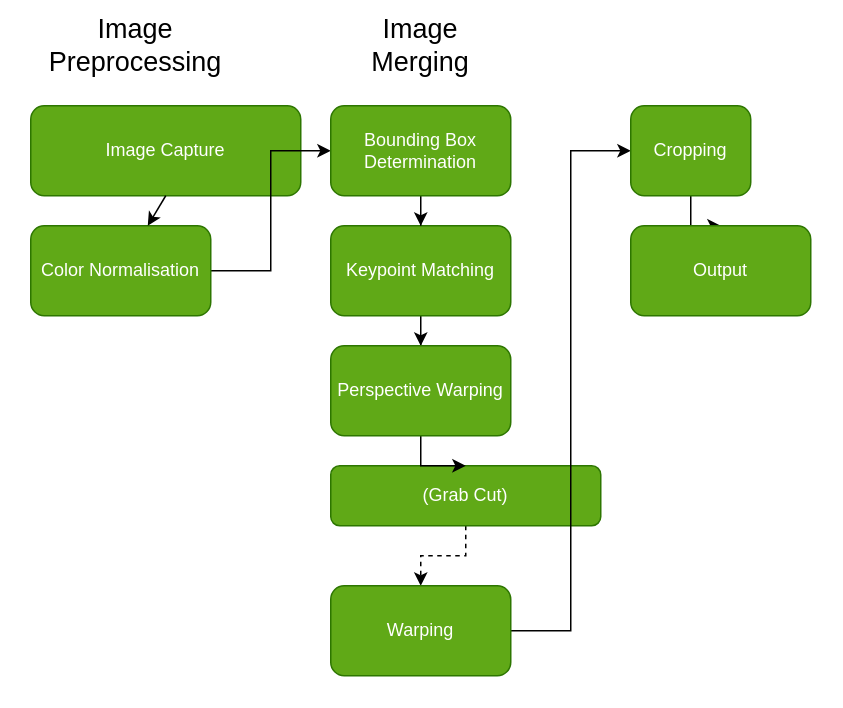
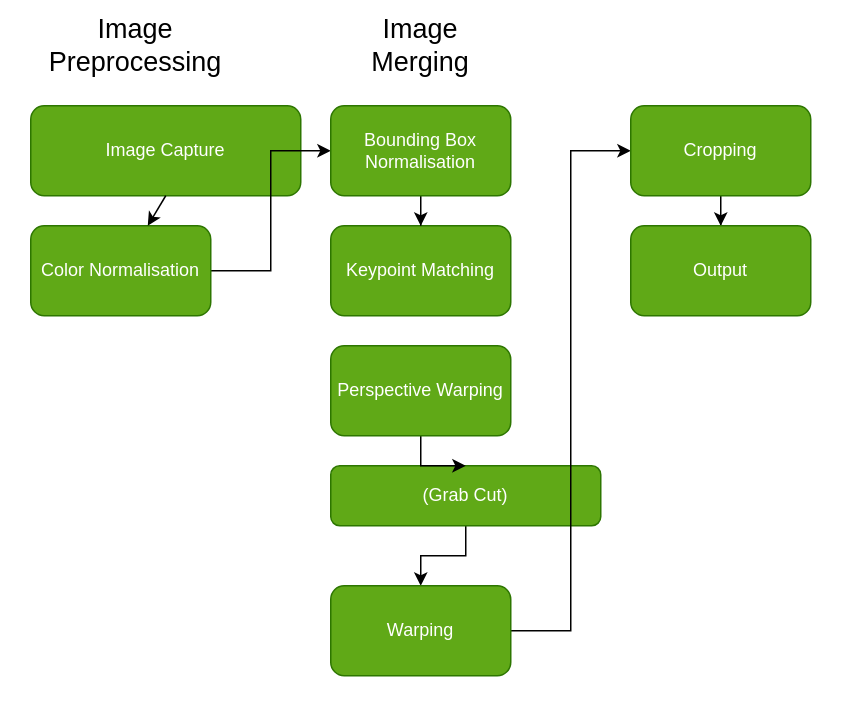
node "Bounding Box Determination": label "Bounding Box Determination" -> "Bounding Box Normalisation"
node "Cropping": size 120x90 -> 180x90
edge "Keypoint Matching" -> "Perspective Warping": removed
edge "(Grab Cut)" -> "Warping": style dashed -> solid
